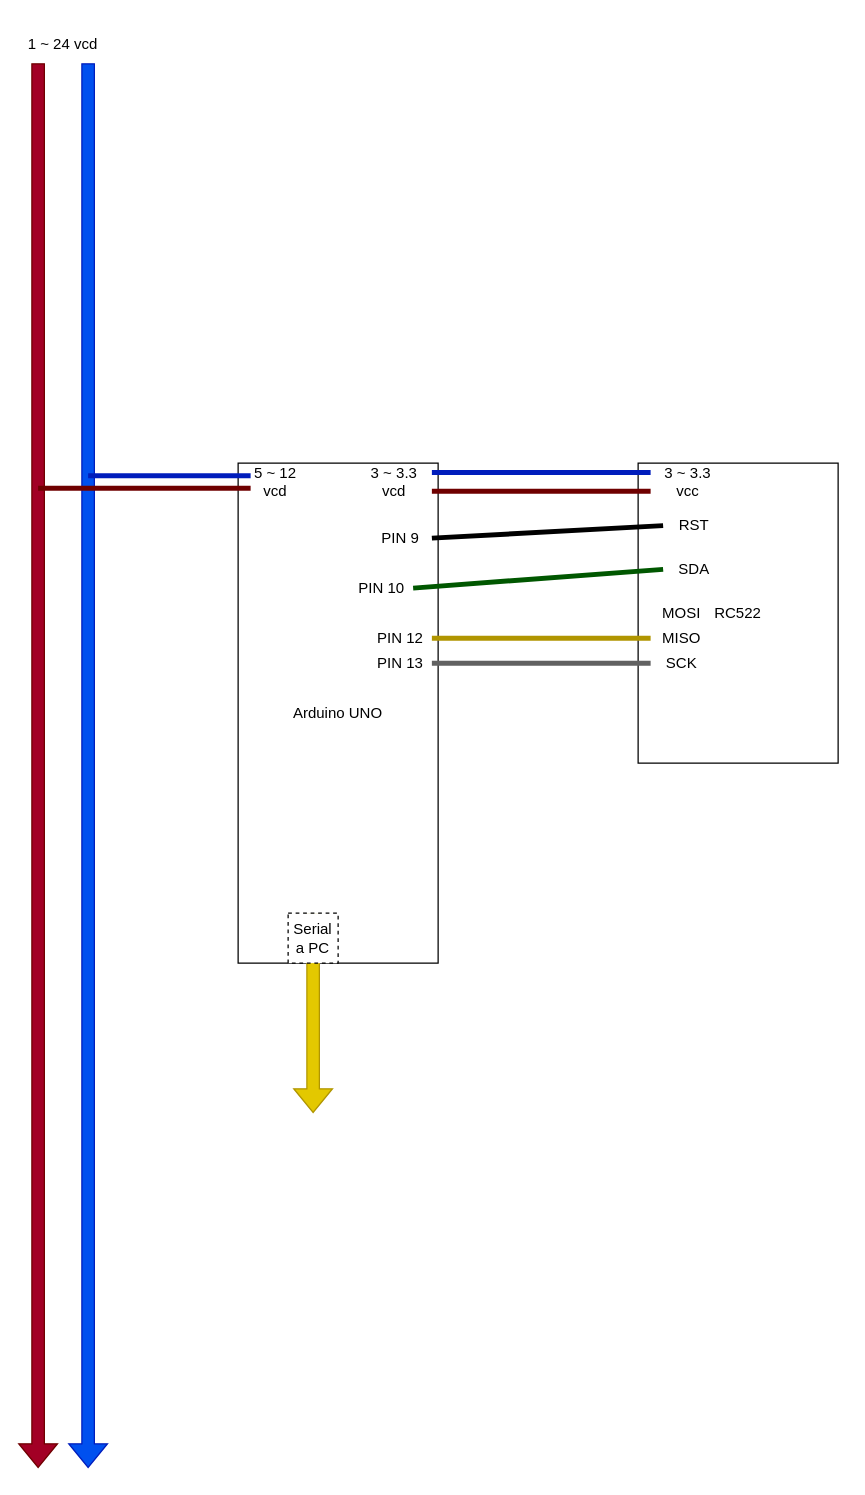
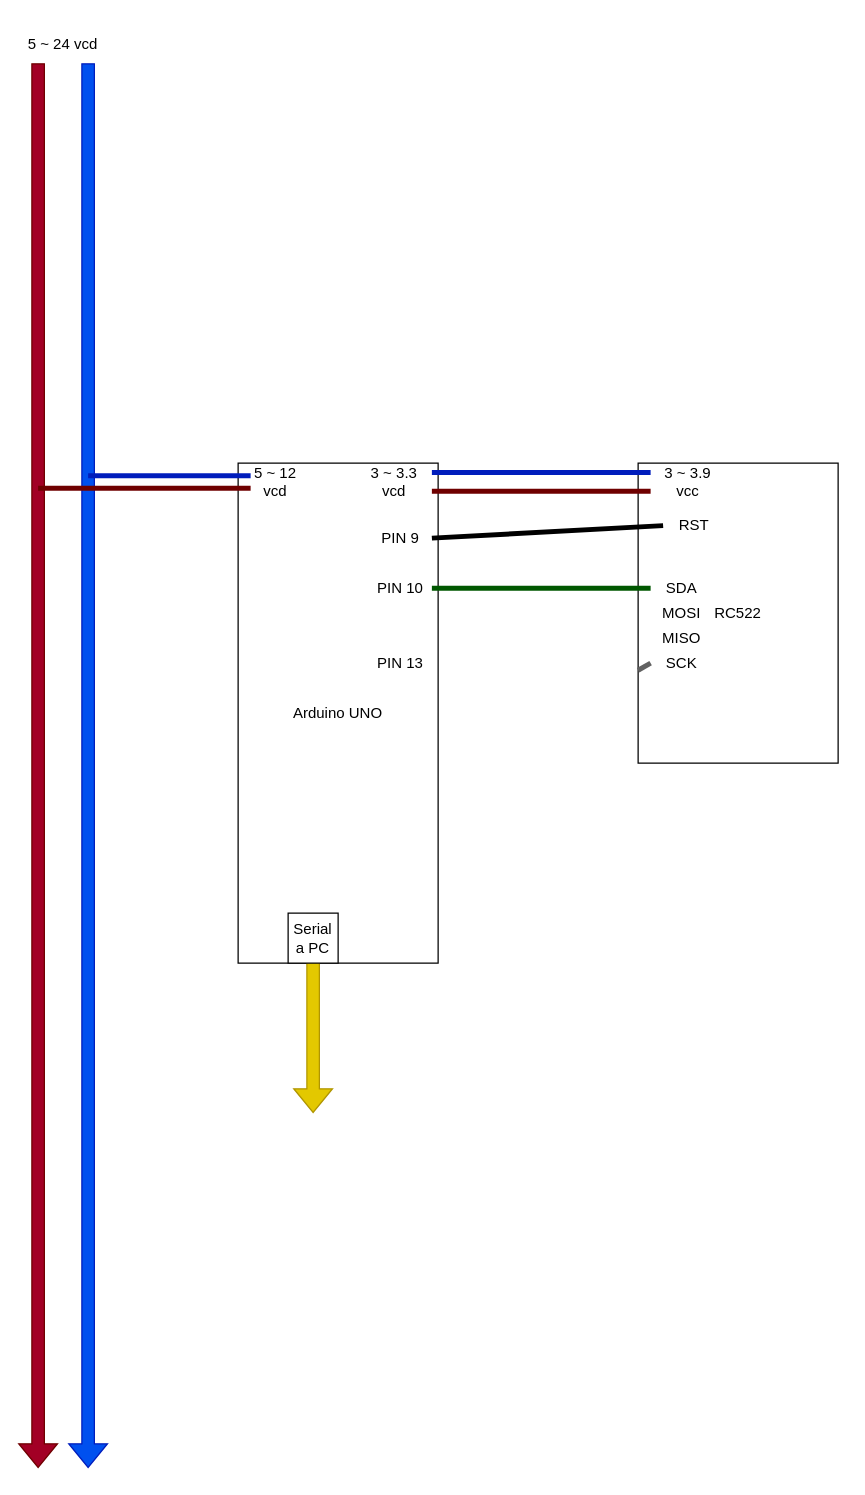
node "1 ~ 24 vcd": label "1 ~ 24 vcd" -> "5 ~ 24 vcd"
node "3 ~ 3.3 vcc": label "3 ~ 3.3 vcc" -> "3 ~ 3.9 vcc"
node "SDA": moved (694, 569) -> (682, 588)
node "PIN 10": moved (382, 588) -> (401, 588)
node "PIN 12": removed
edge "PIN 12" -- "MISO": removed
edge "PIN 13" -- "SCK": now "RC522" -- "SCK"
node "Serial a PC": style dashed -> solid
